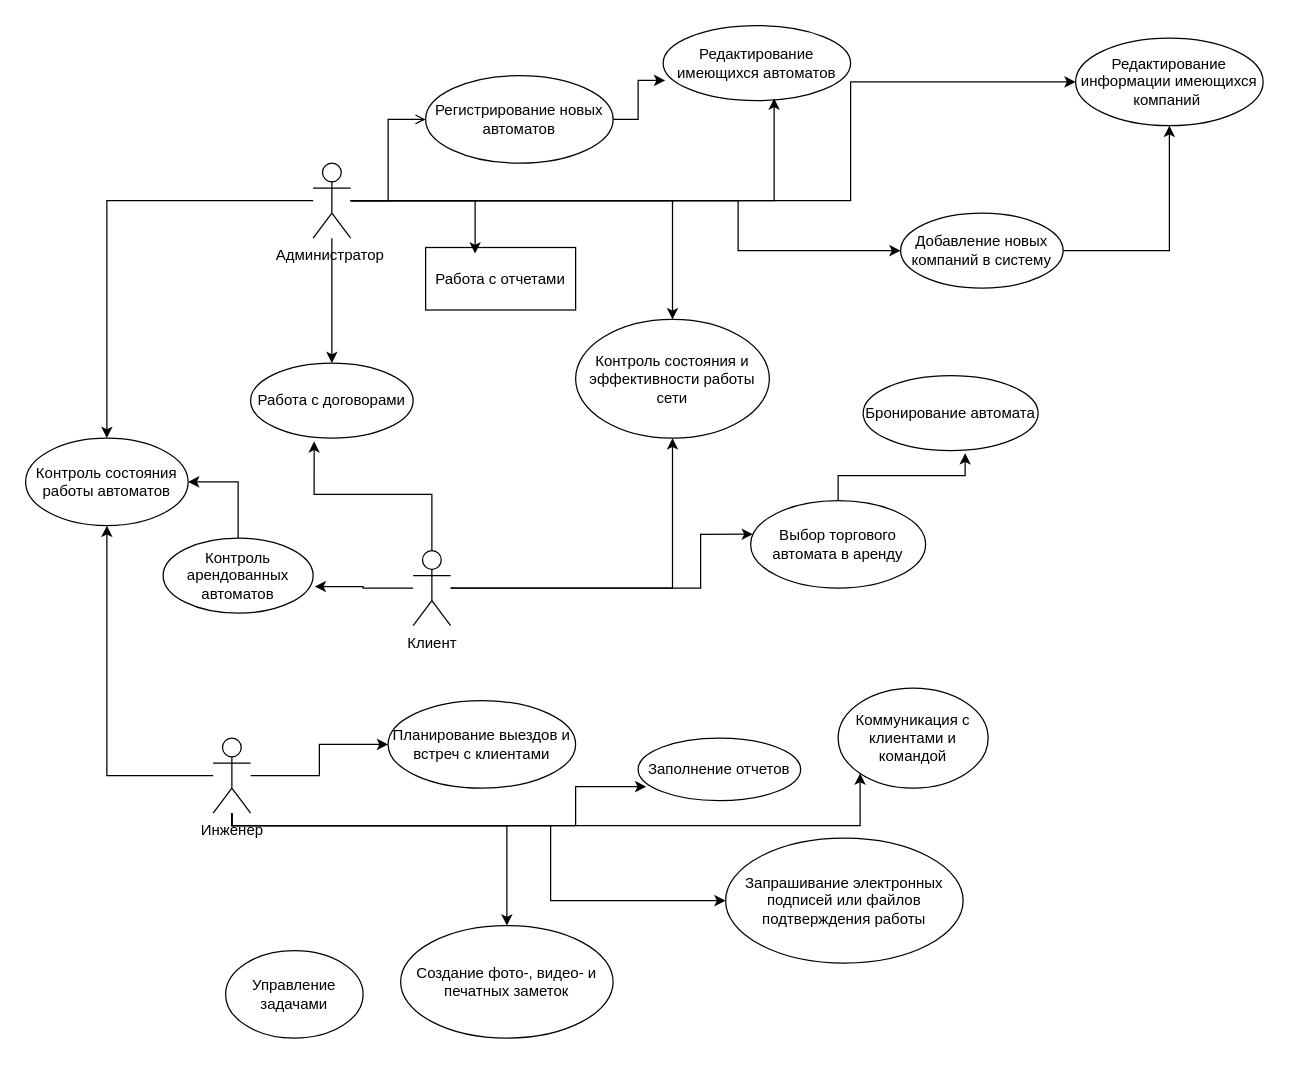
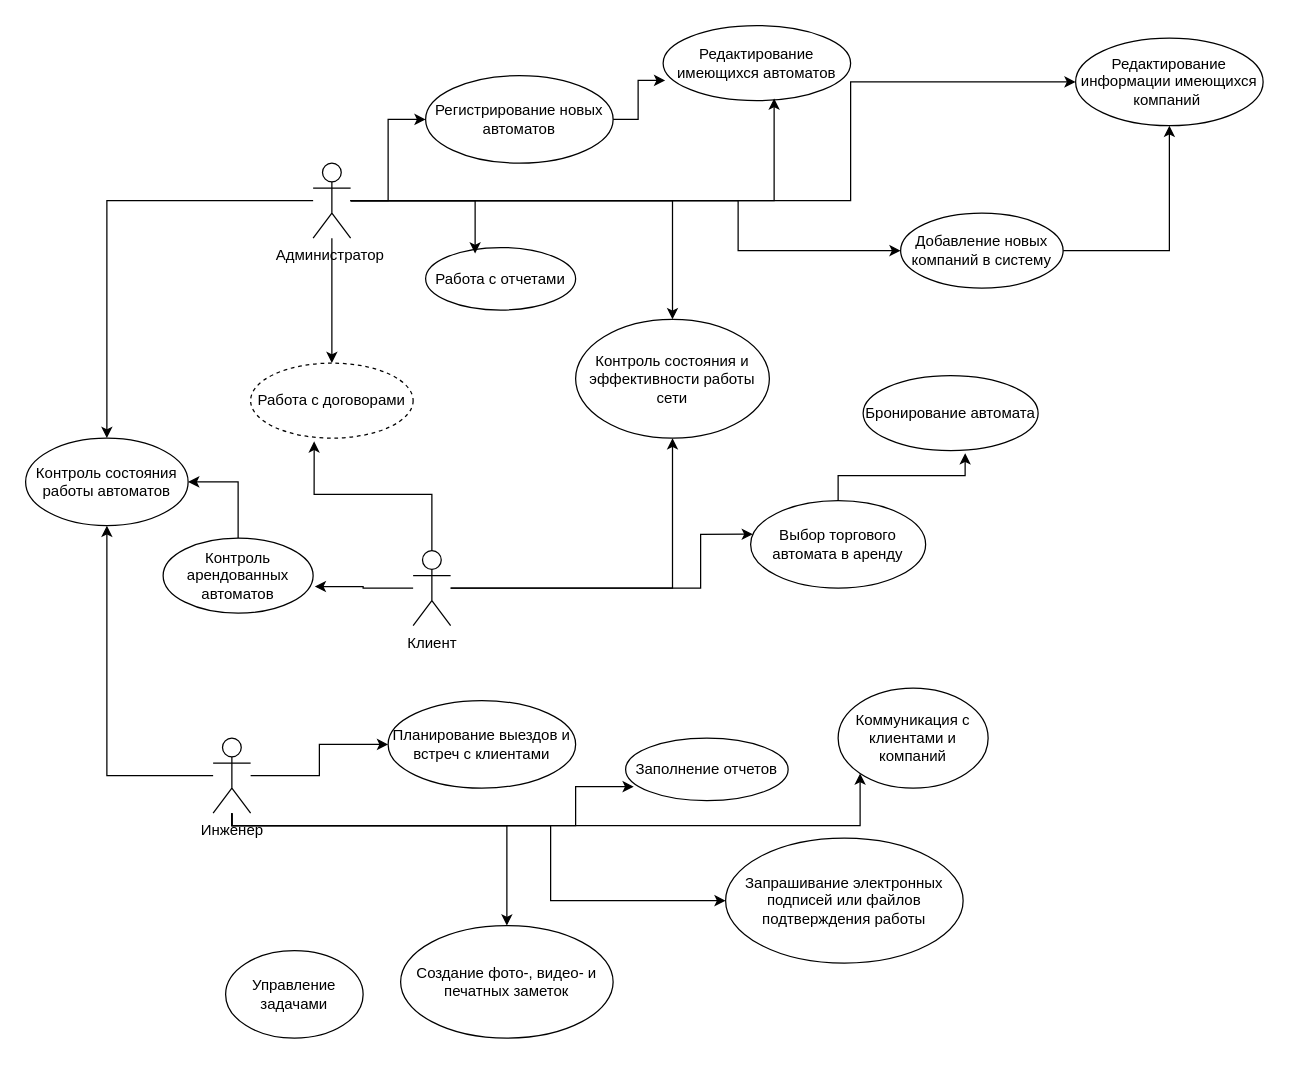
edge "Администратор" -> "Регистрирование новых автоматов": arrowhead open -> classic
node "Работа с отчетами": shape rectangle -> ellipse
node "Работа с договорами": style solid -> dashed
node "Коммуникация с клиентами и командой": label "Коммуникация с клиентами и командой" -> "Коммуникация с клиентами и компаний"
node "Заполнение отчетов": moved (719, 769) -> (707, 769)
